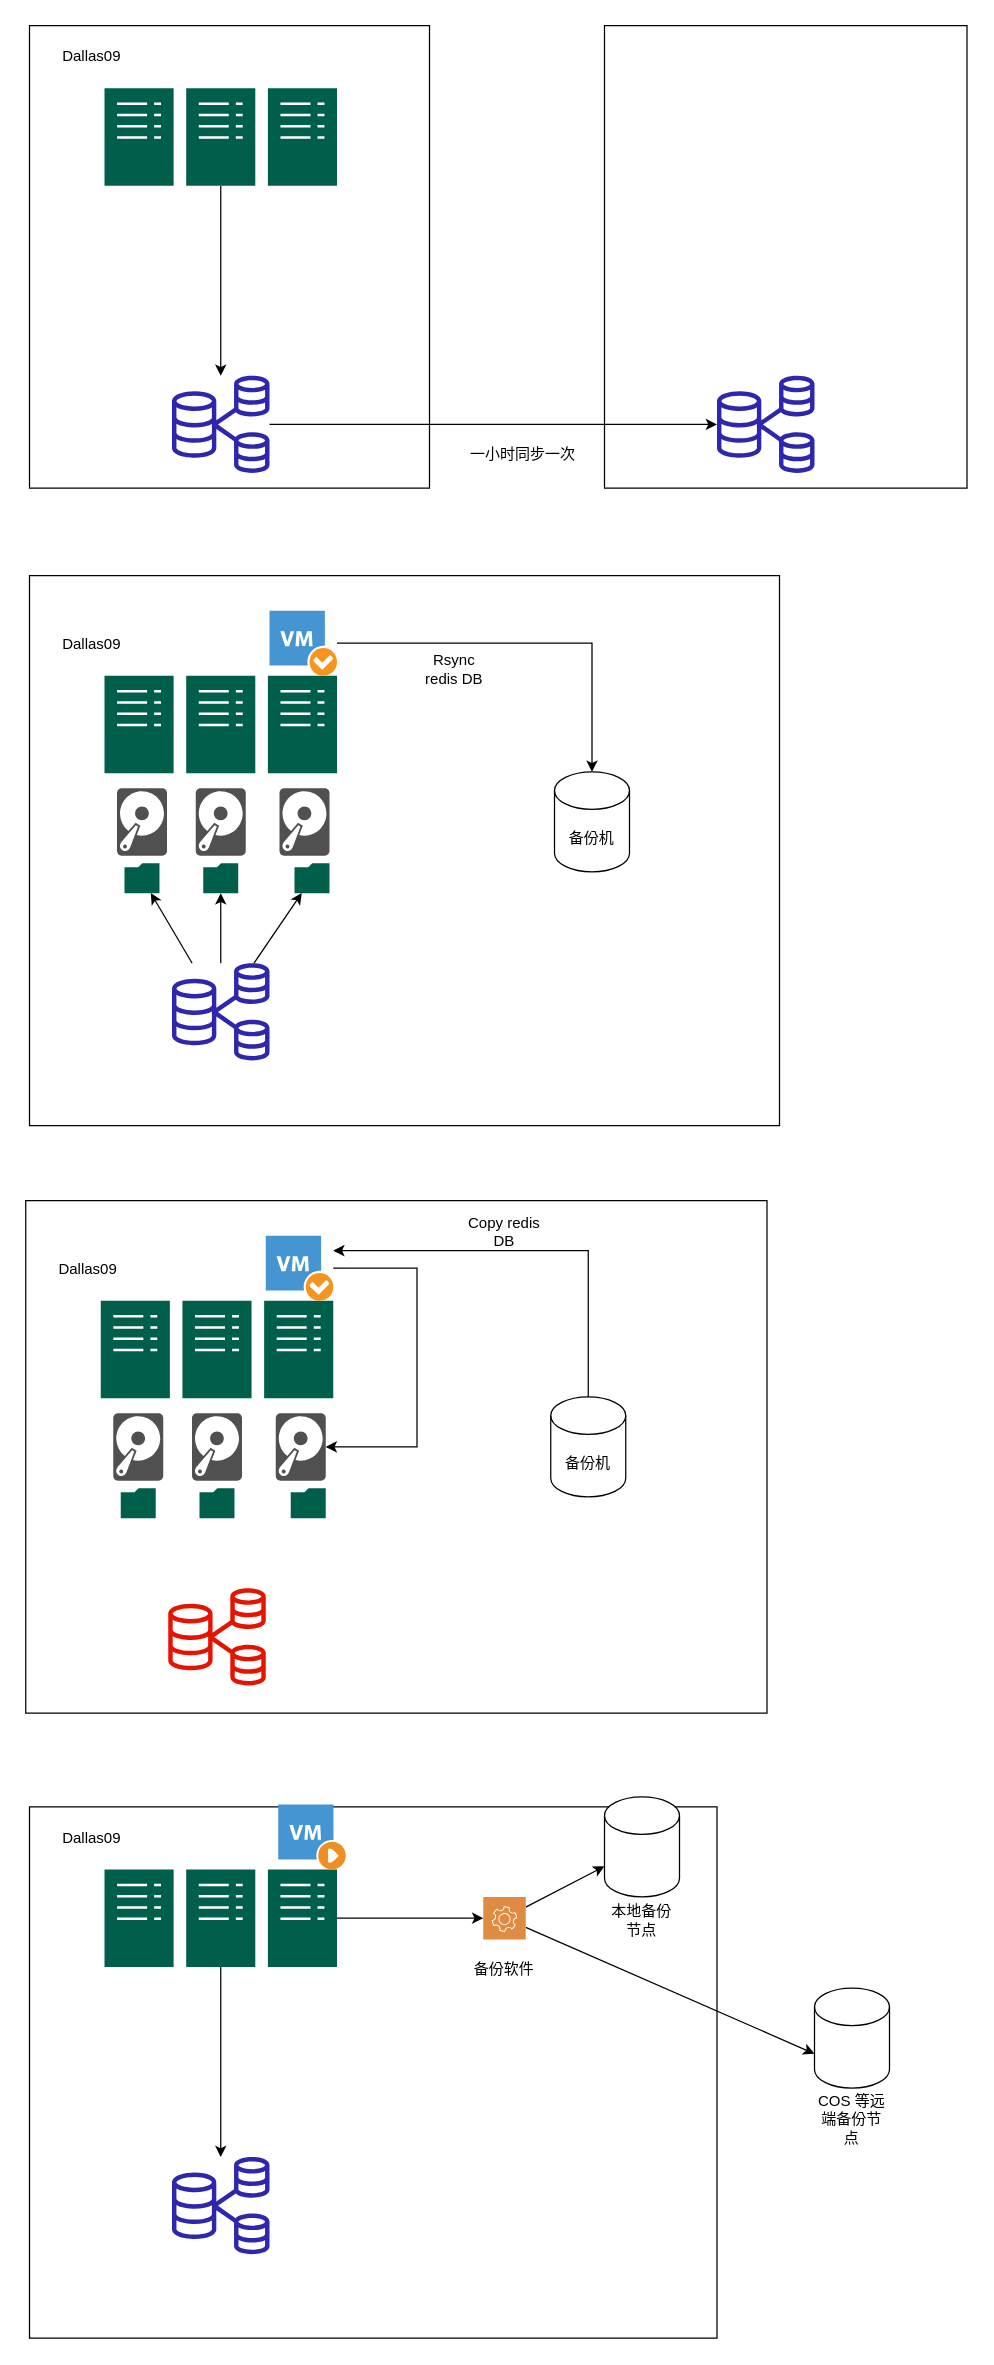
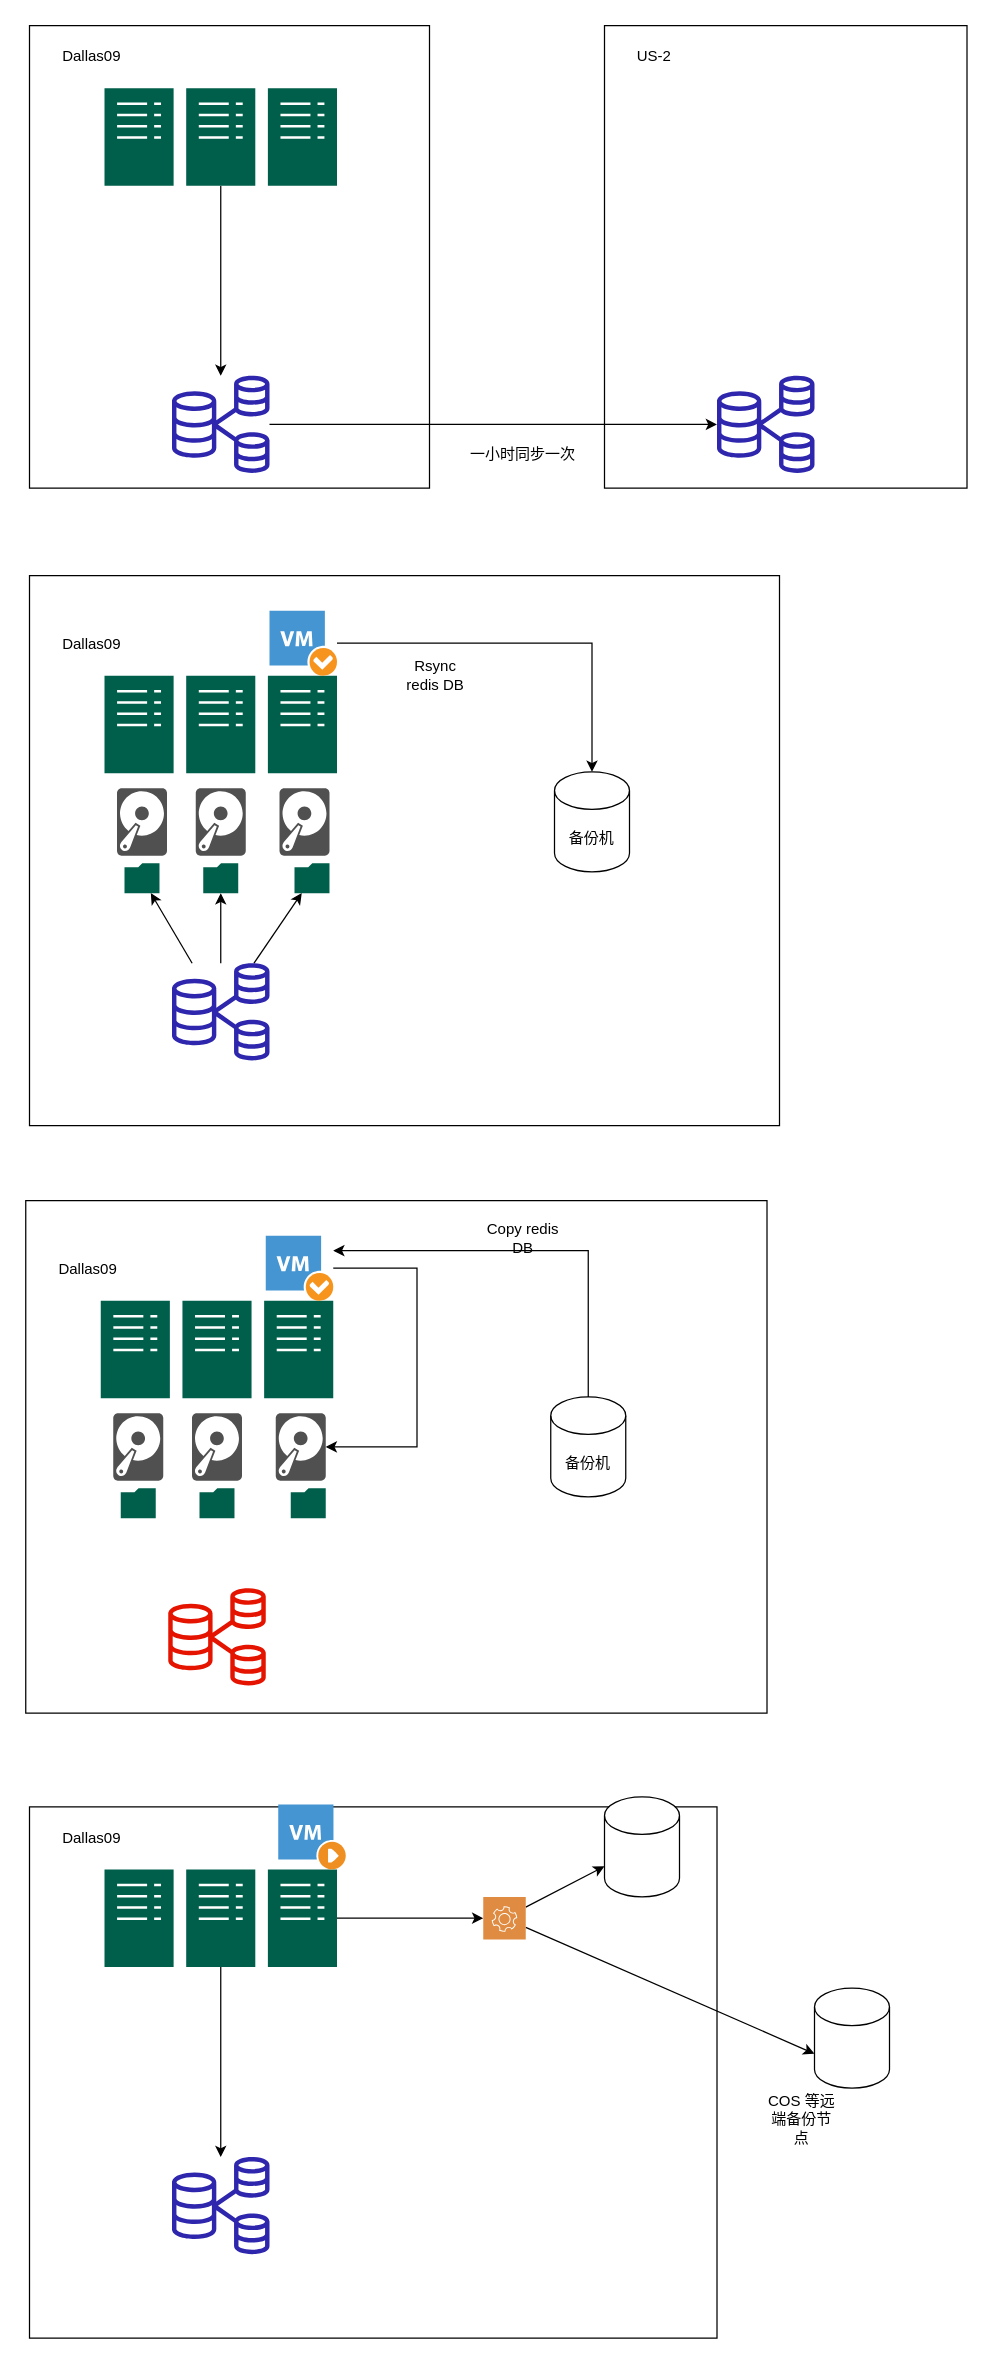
node "US-2": added
node "Rsync redis DB": moved (454, 669) -> (436, 676)
node "Copy redis DB": moved (504, 1232) -> (523, 1238)
node "本地备份节点": removed
node "备份软件": removed
node "COS 等远端备份节点": moved (852, 2119) -> (802, 2119)
